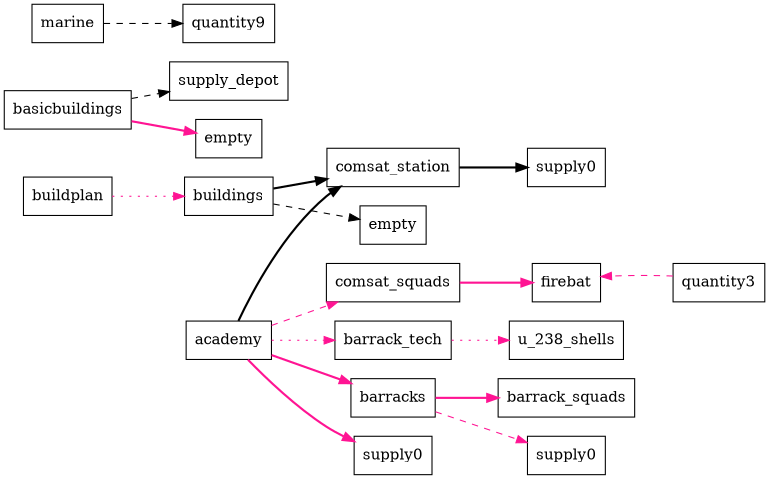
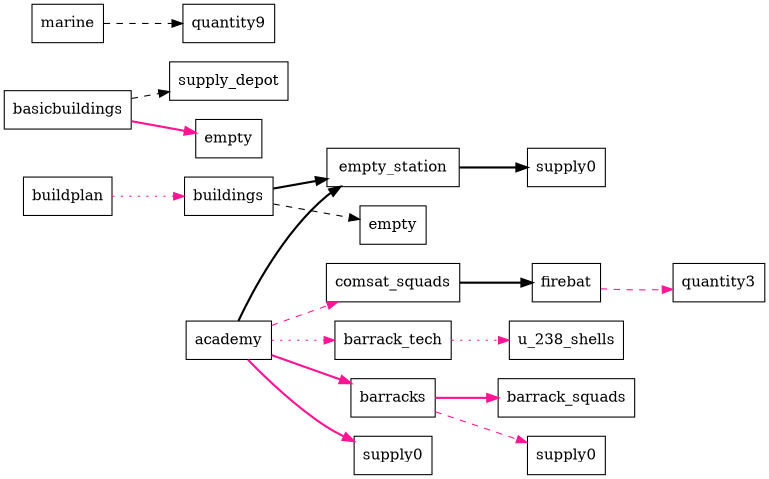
node "comsat_station": label "comsat_station" -> "empty_station"
edge "quantity3" -> "firebat": reversed
edge "comsat_squads" -> "firebat": color deeppink -> black
